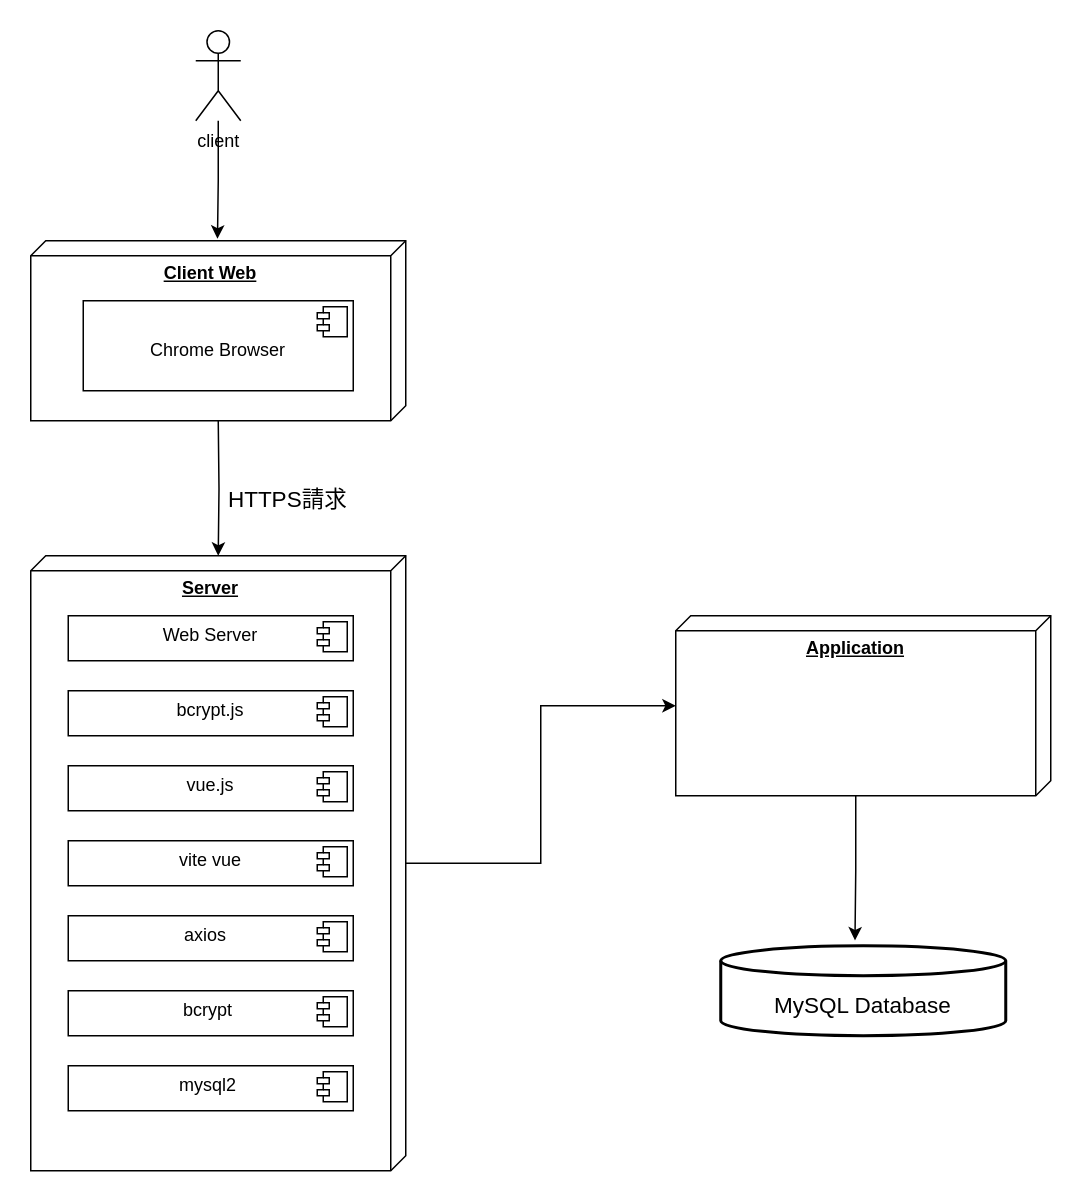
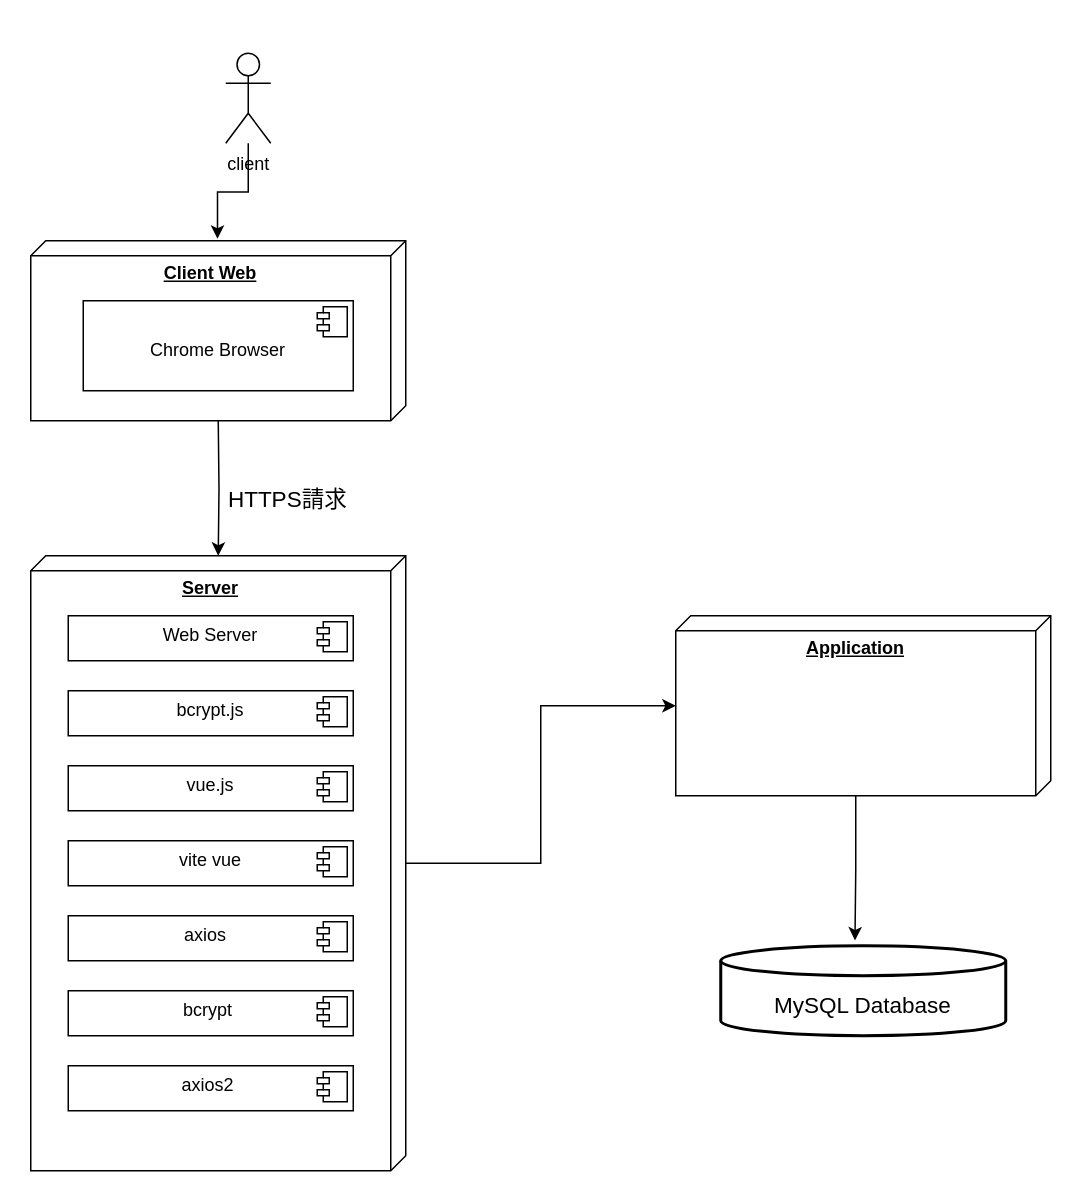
node "client": moved (218, 76) -> (248, 98)
node "mysql2": label "mysql2" -> "axios2"
